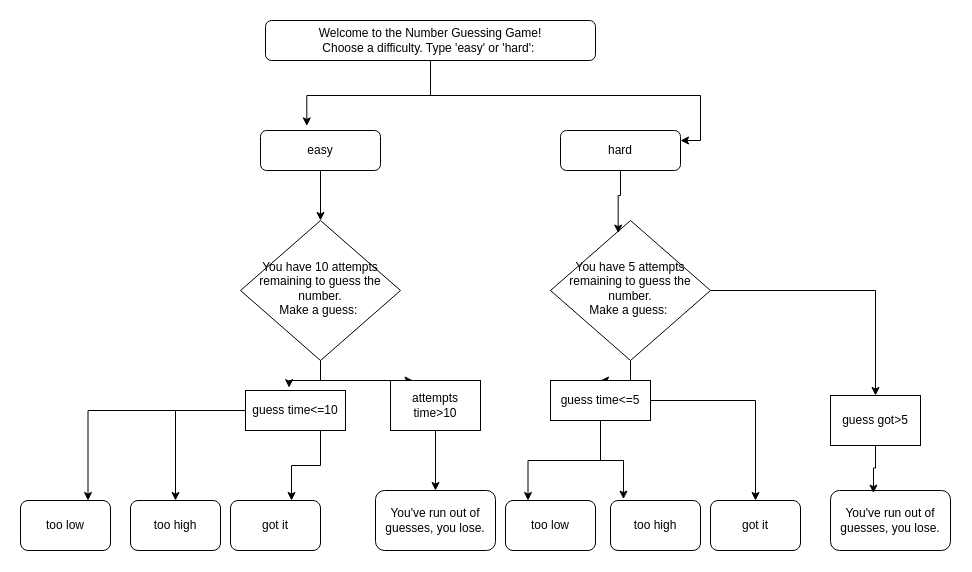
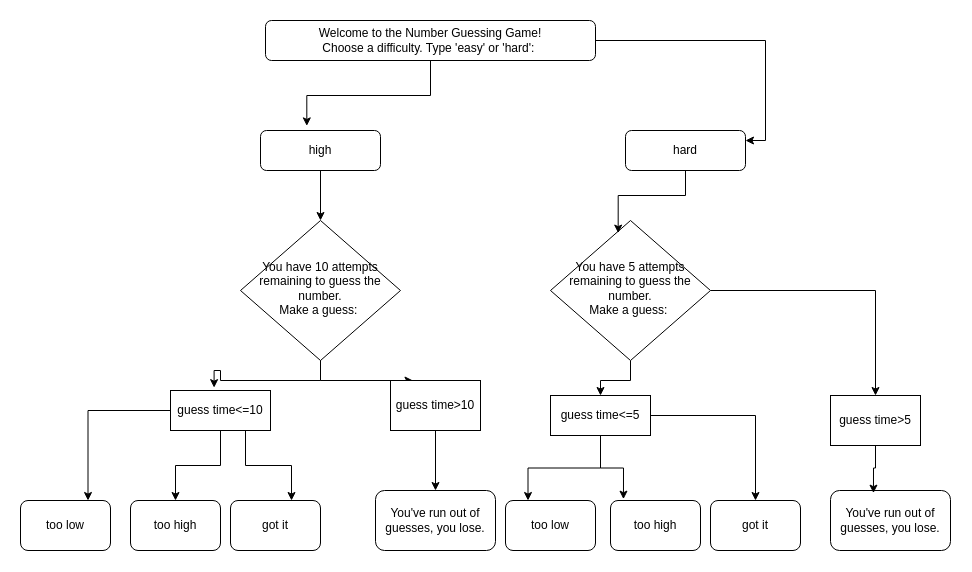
node "easy": label "easy" -> "high"
node "hard": moved (621, 151) -> (686, 151)
node "guess time<=5": moved (601, 401) -> (601, 416)
node "attempts time>10": label "attempts time>10" -> "guess time>10"
node "guess time<=10": moved (296, 411) -> (221, 411)
node "guess got>5": label "guess got>5" -> "guess time>5"
